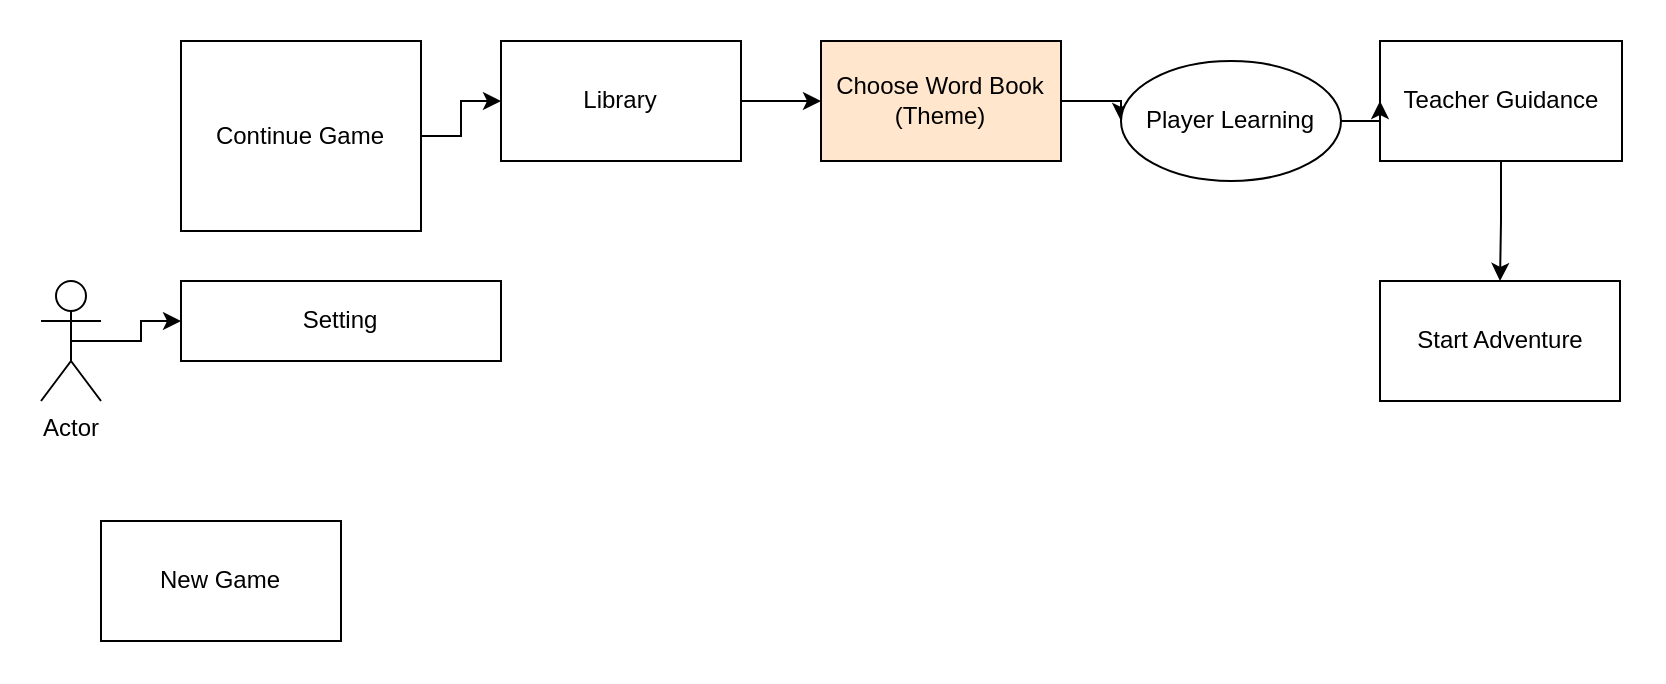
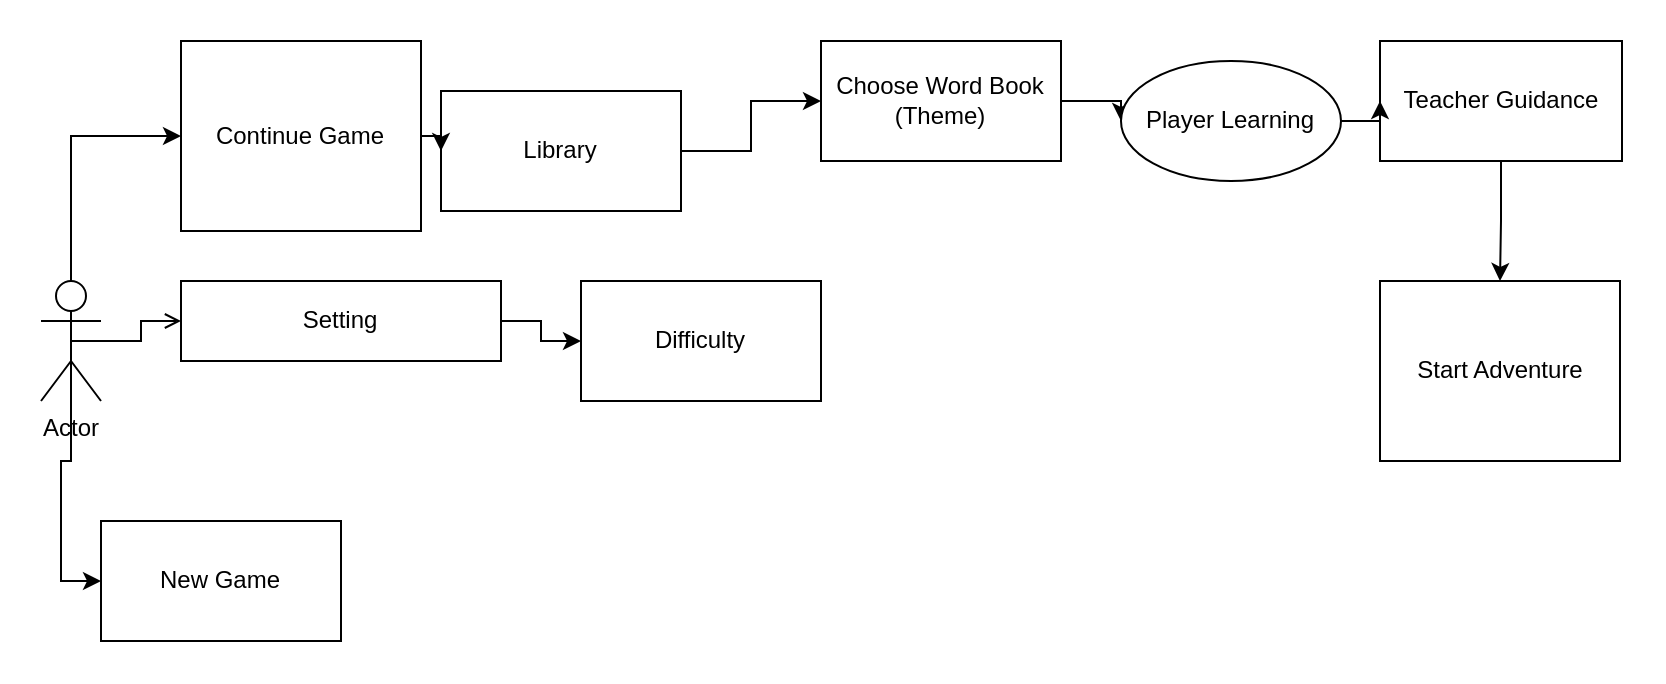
node "Library": moved (621, 101) -> (561, 151)
node "Choose Word Book (Theme)": fillcolor #ffe6cc -> #ffffff
edge "Actor" -> "Continue Game": added
edge "Actor" -> "Setting": arrowhead classic -> open
edge "Setting" -> "Difficulty": added
node "Difficulty": added
node "Start Adventure": size 240x120 -> 240x180
edge "Actor" -> "New Game": added
